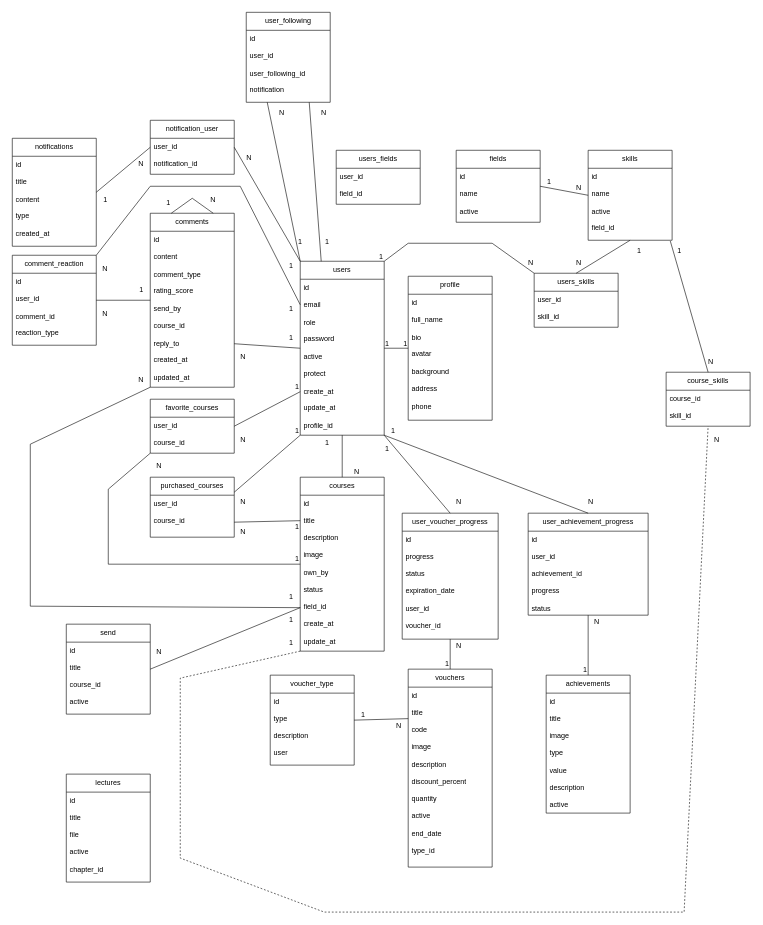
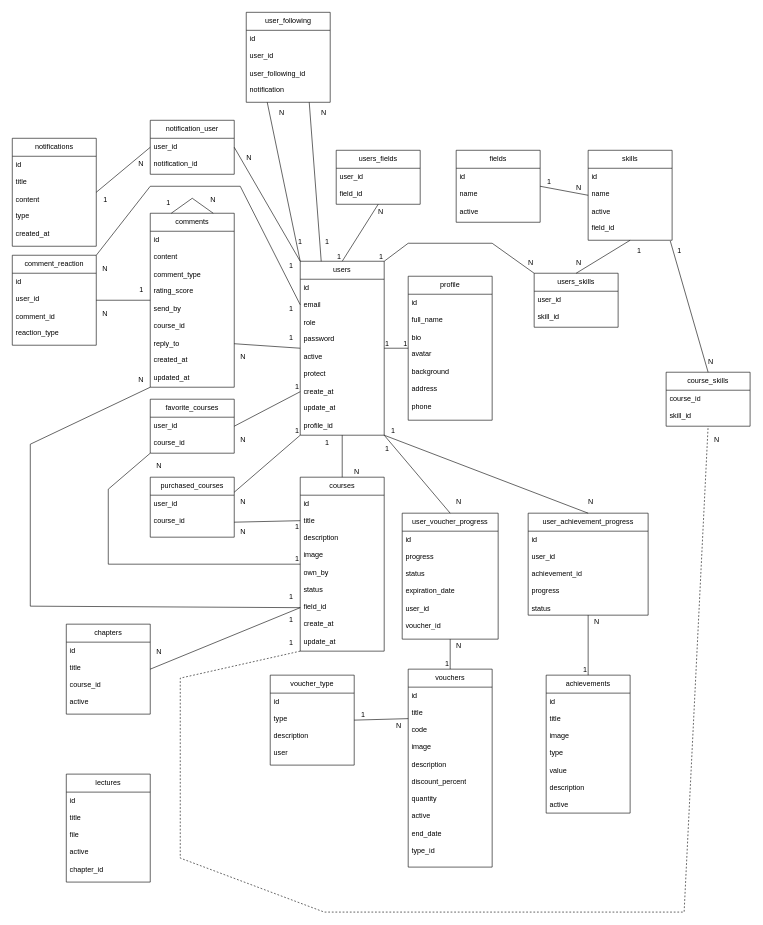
edge "users_fields" -- "users": added, labels "N", "1"
node "send": label "send" -> "chapters"
